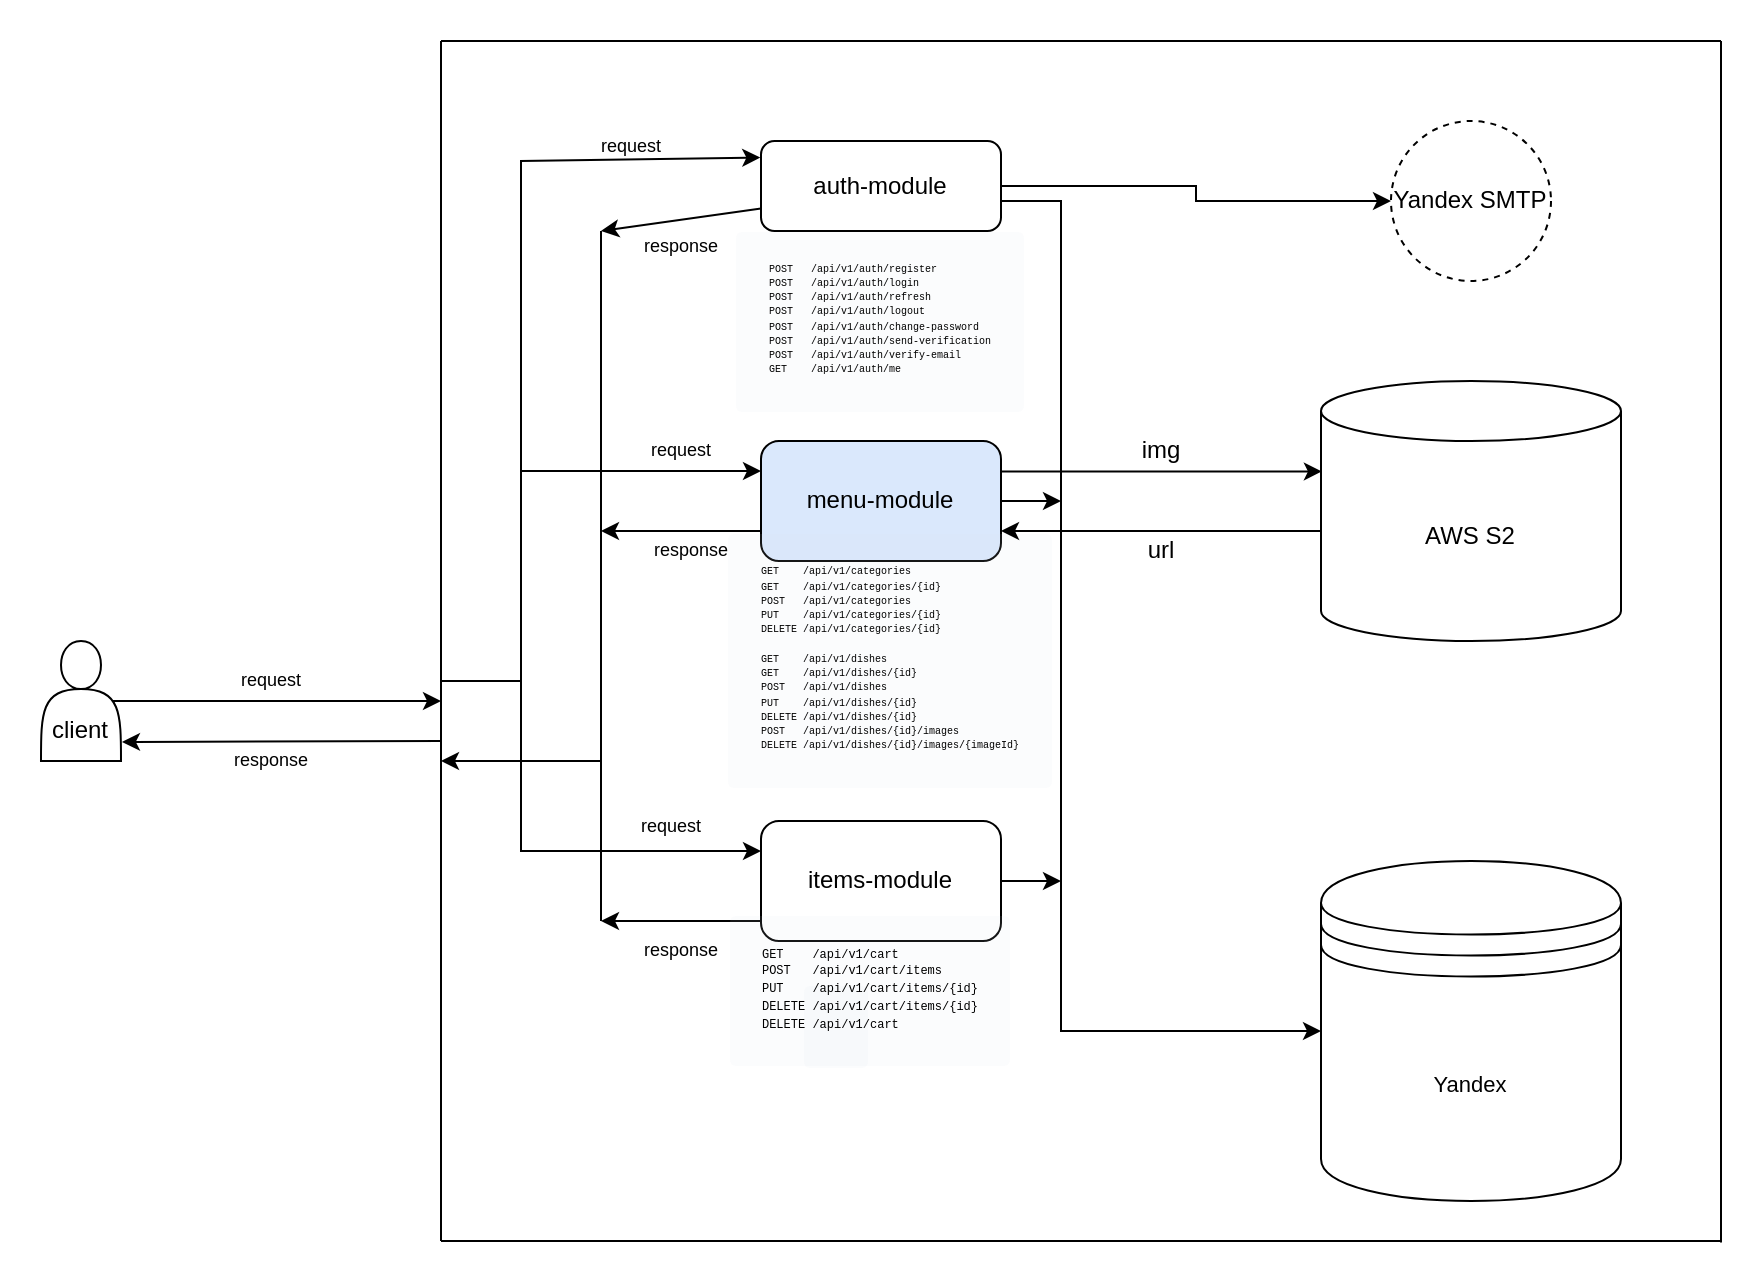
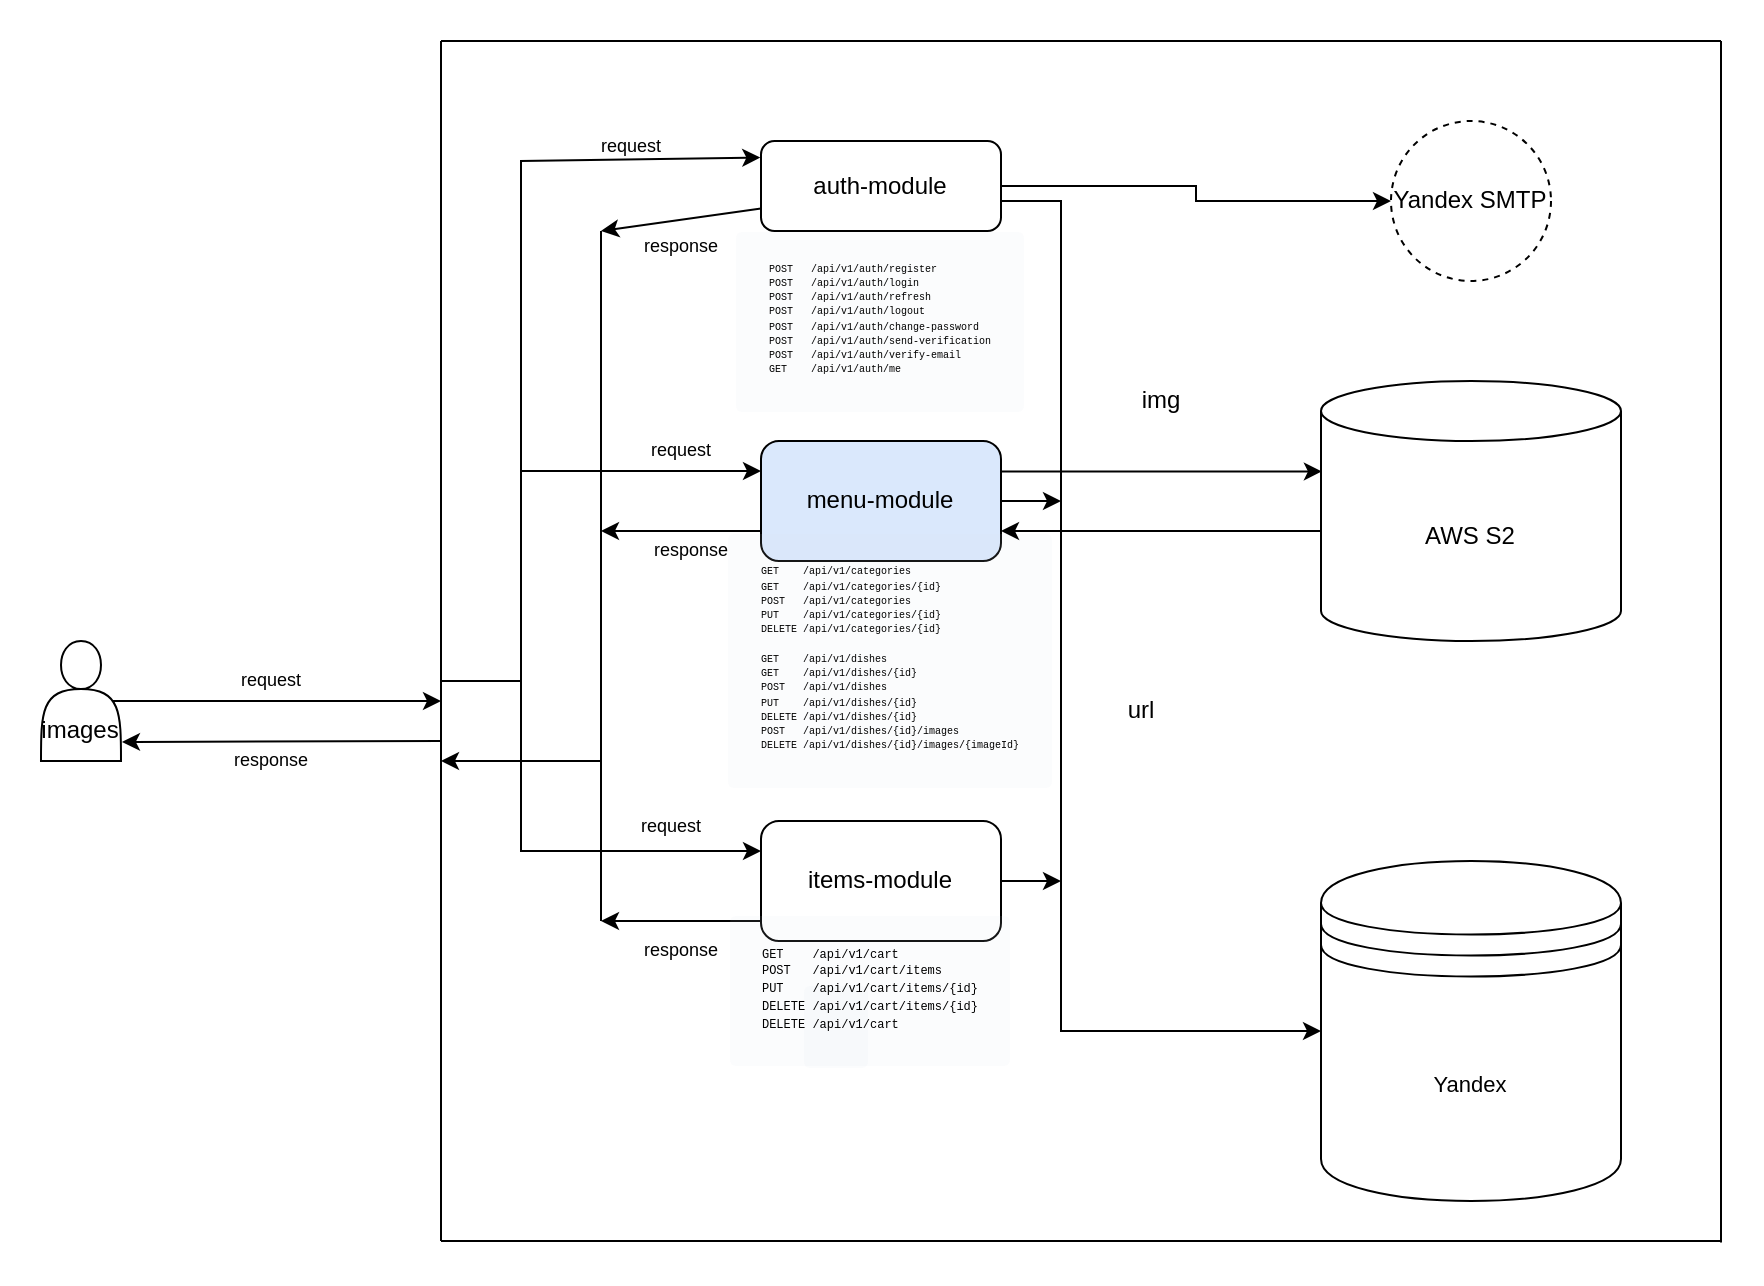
node "img": moved (1161, 451) -> (1161, 401)
node "url": moved (1161, 551) -> (1141, 711)
node "client": label "client" -> "images"
